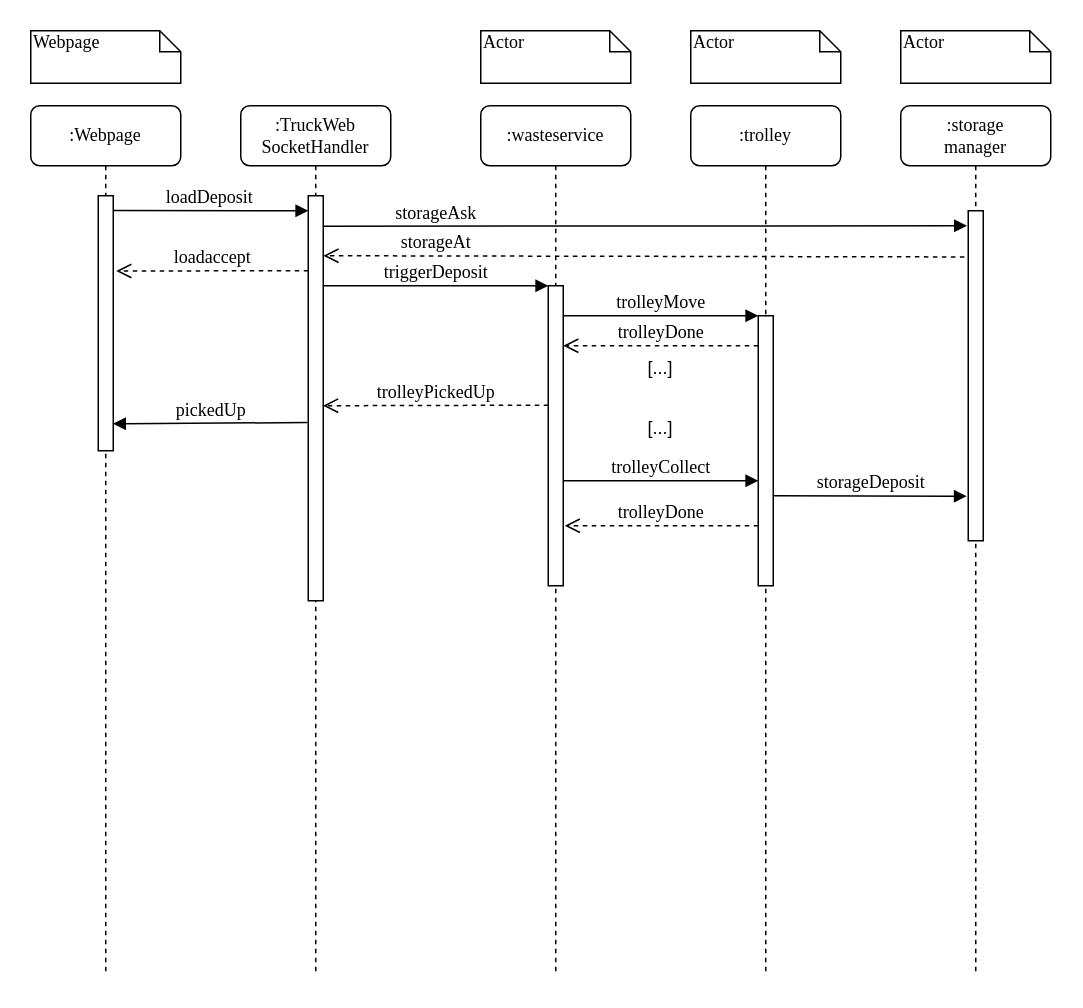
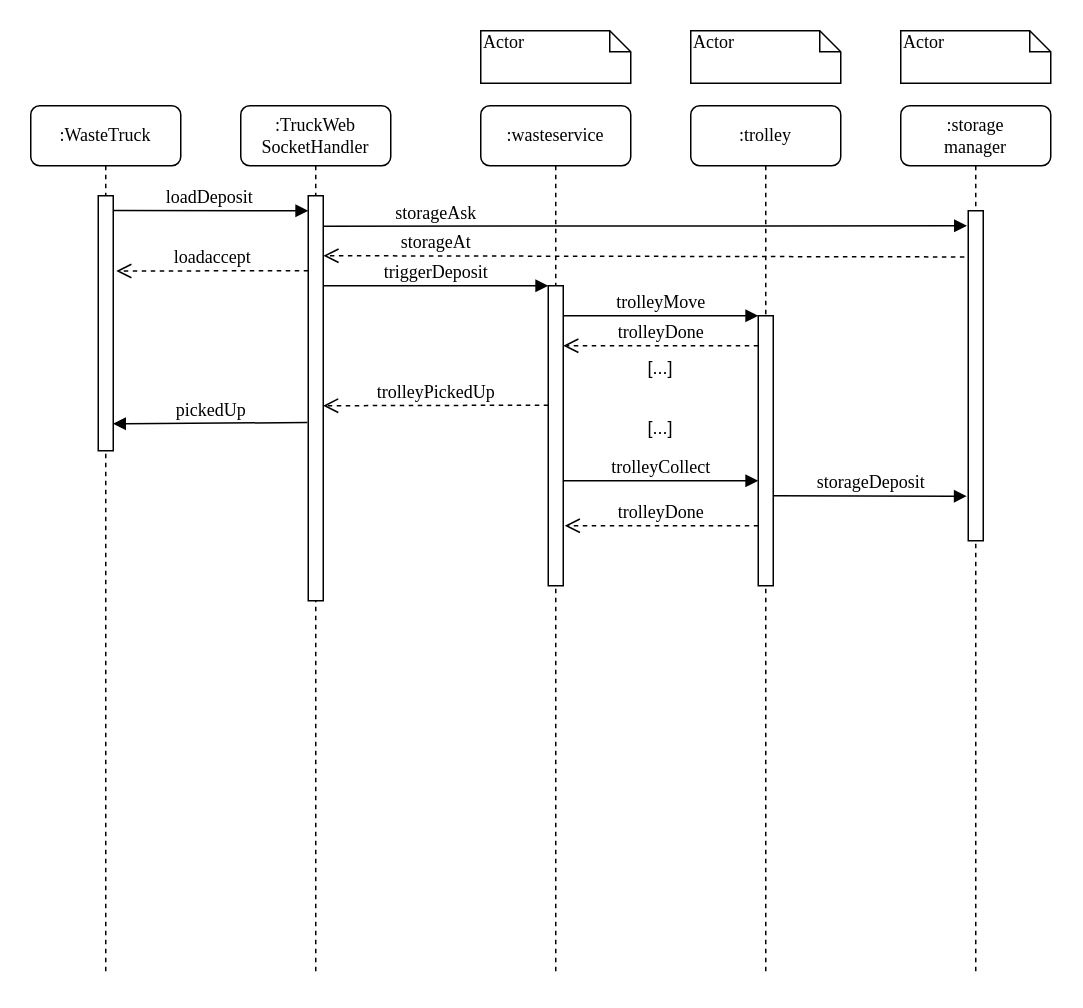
node "Webpage": removed
node ":Webpage": label ":Webpage" -> ":WasteTruck"
